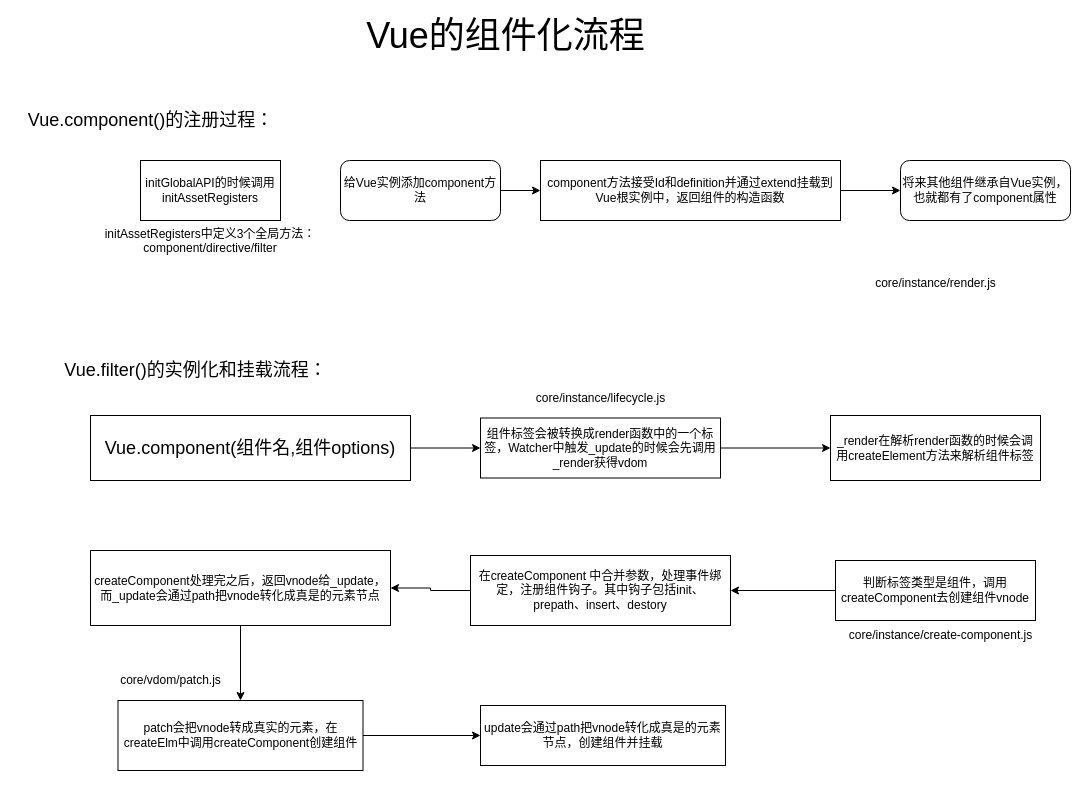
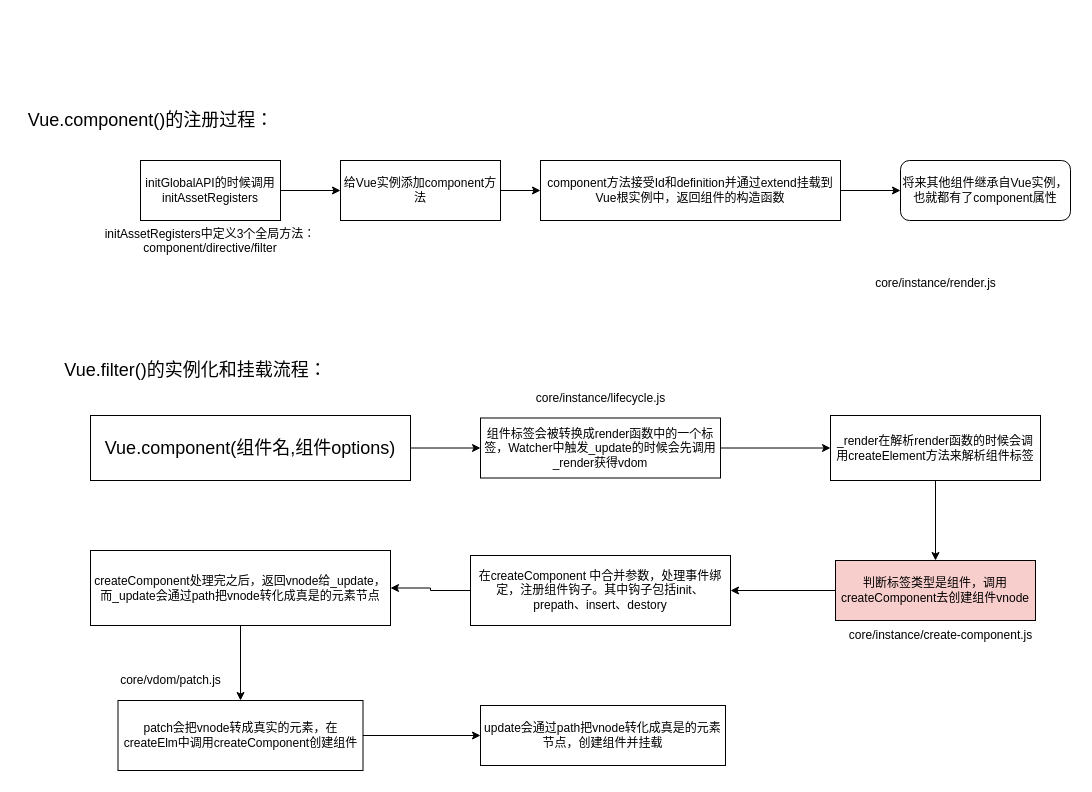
node "Vue的组件化流程": removed
edge "initGlobalAPI的时候调用initAssetRegisters" -> "给Vue实例添加component方法": added
node "给Vue实例添加component方法": shape rounded rectangle -> rectangle
edge "_render在解析render函数的时候会调用createElement方法来解析组件标签" -> "判断标签类型是组件，调用createComponent去创建组件vnode": added
node "判断标签类型是组件，调用createComponent去创建组件vnode": fillcolor #ffffff -> #f8cecc
